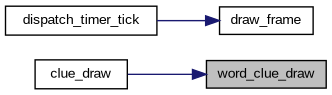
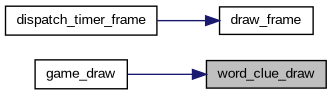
node "dispatch_timer_tick": label "dispatch_timer_tick" -> "dispatch_timer_frame"
node "clue_draw": label "clue_draw" -> "game_draw"
